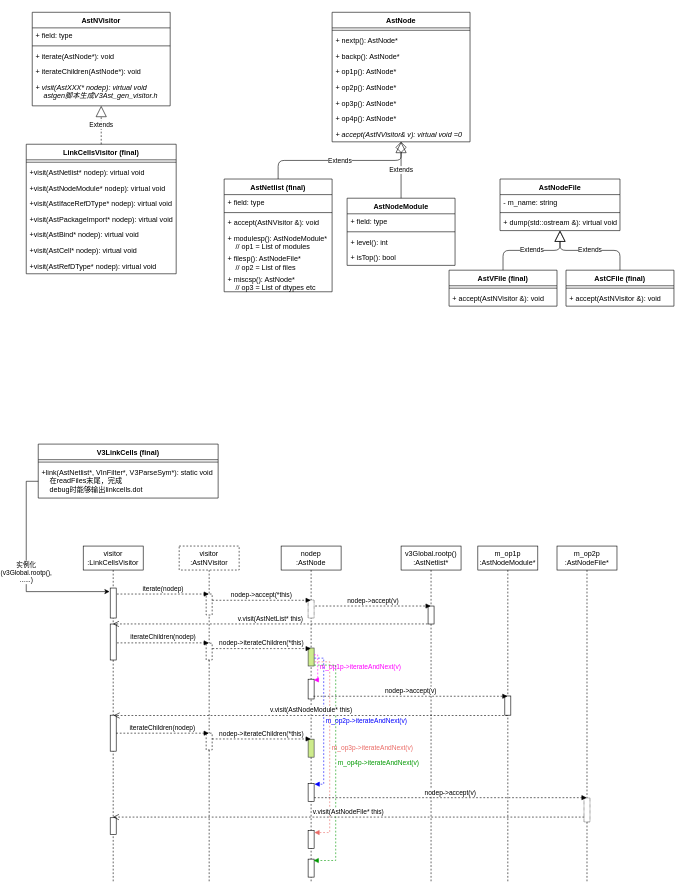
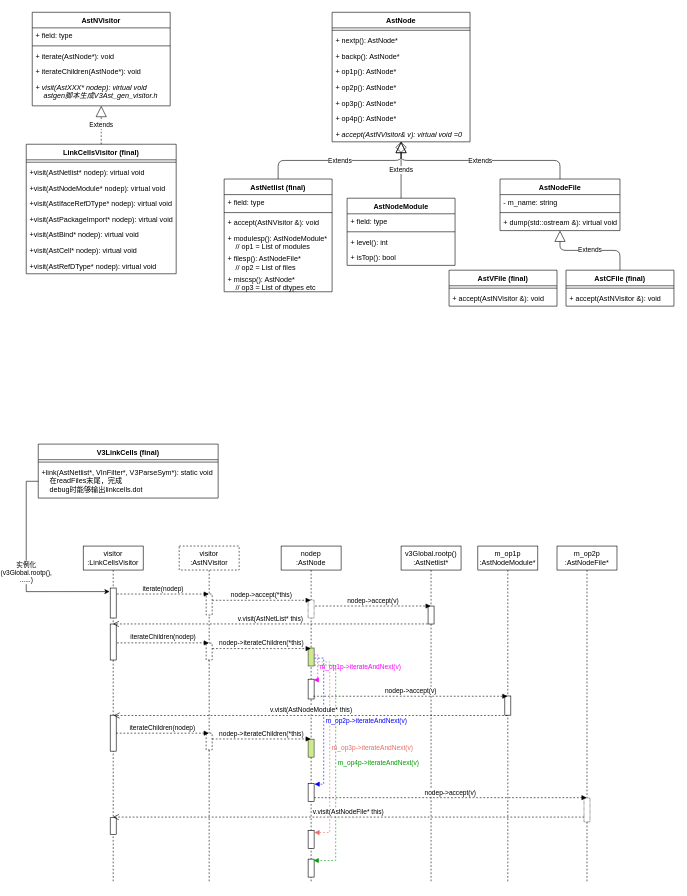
edge "AstNodeFile" -> "AstNode": added, label "Extends"
edge "AstVFile (final)" -> "AstNodeFile": removed, label "Extends"
